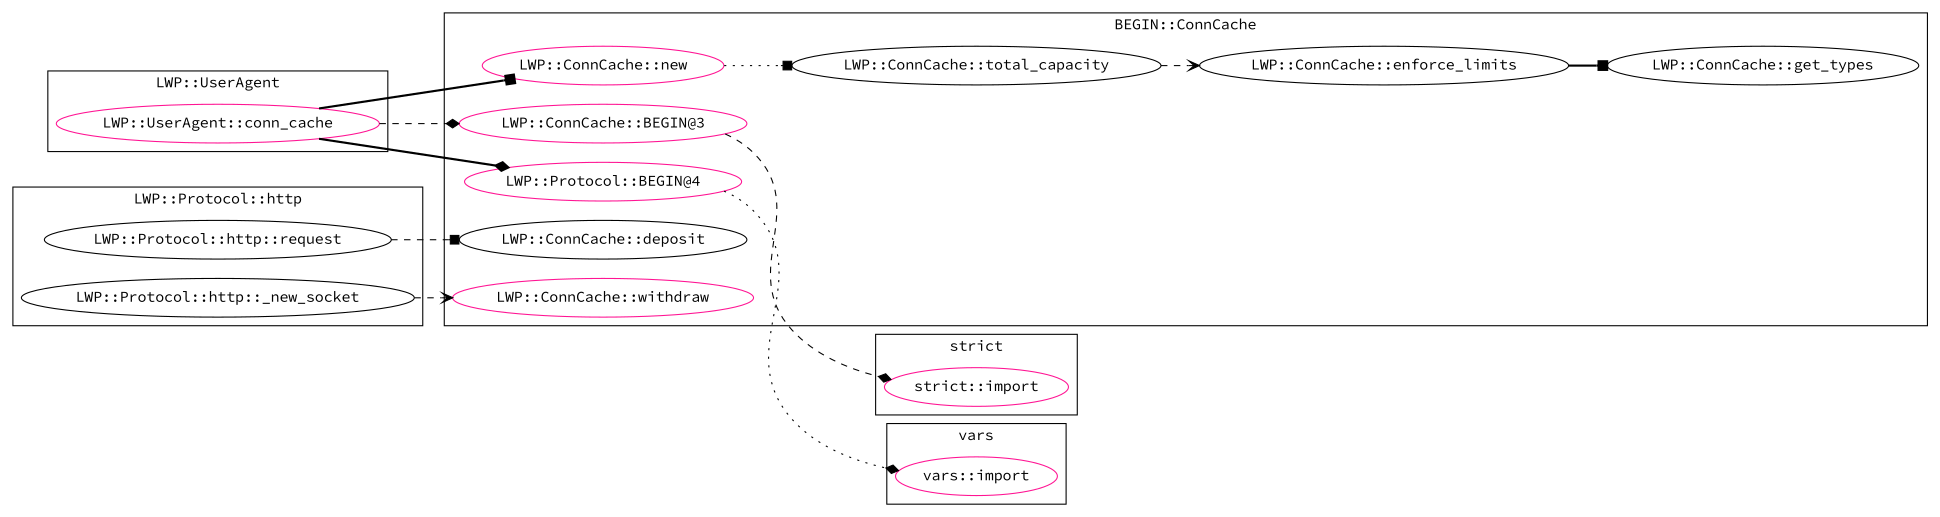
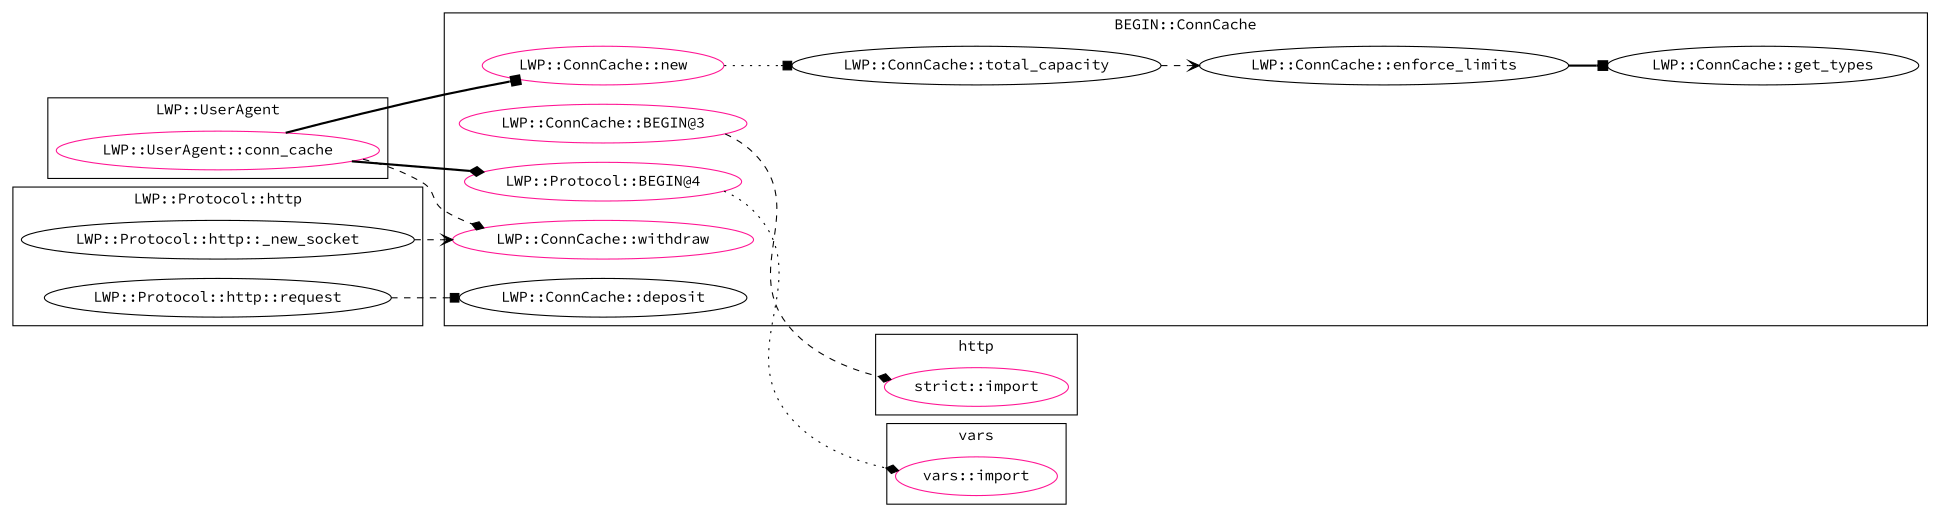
edge "LWP::UserAgent::conn_cache" -> "LWP::ConnCache::BEGIN@3": now "LWP::UserAgent::conn_cache" -> "LWP::ConnCache::withdraw"
cluster "strict": label "strict" -> "http"
